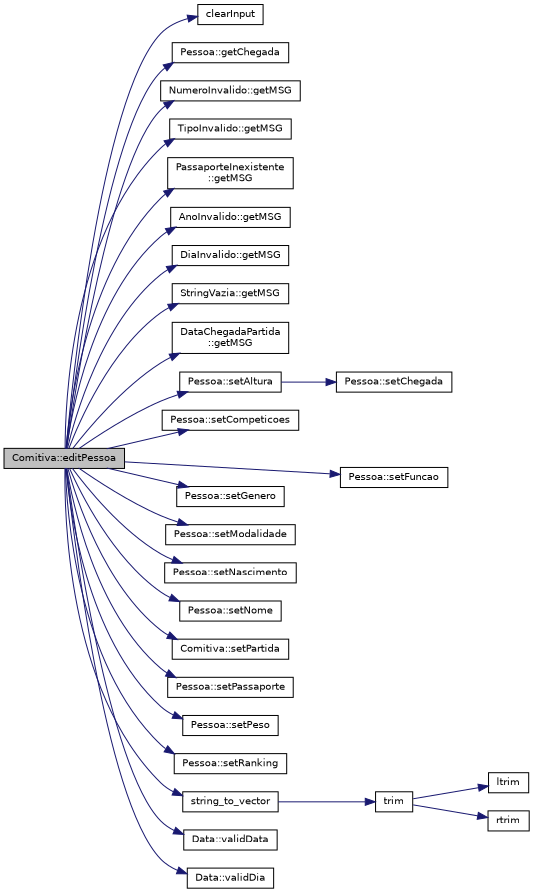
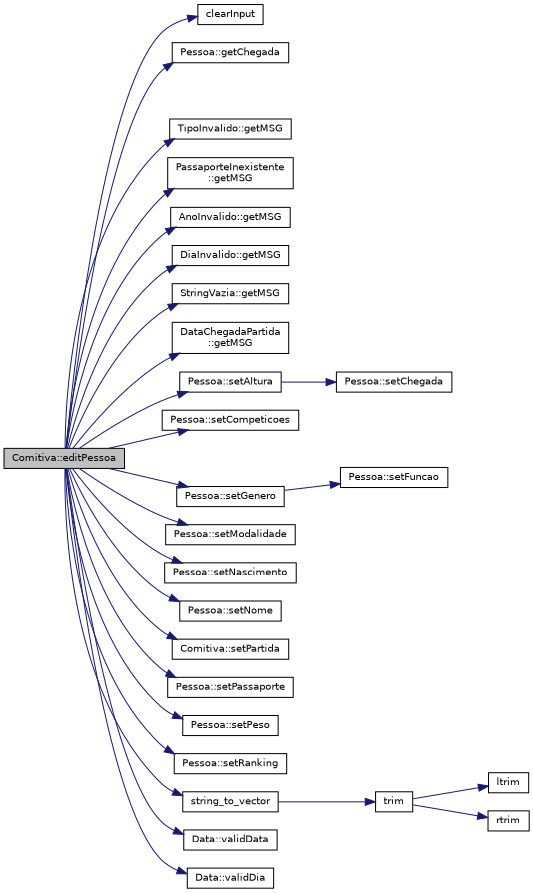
node "NumeroInvalido::getMSG": removed
edge "Comitiva::editPessoa" -> "Pessoa::setFuncao": now "Pessoa::setGenero" -> "Pessoa::setFuncao"
